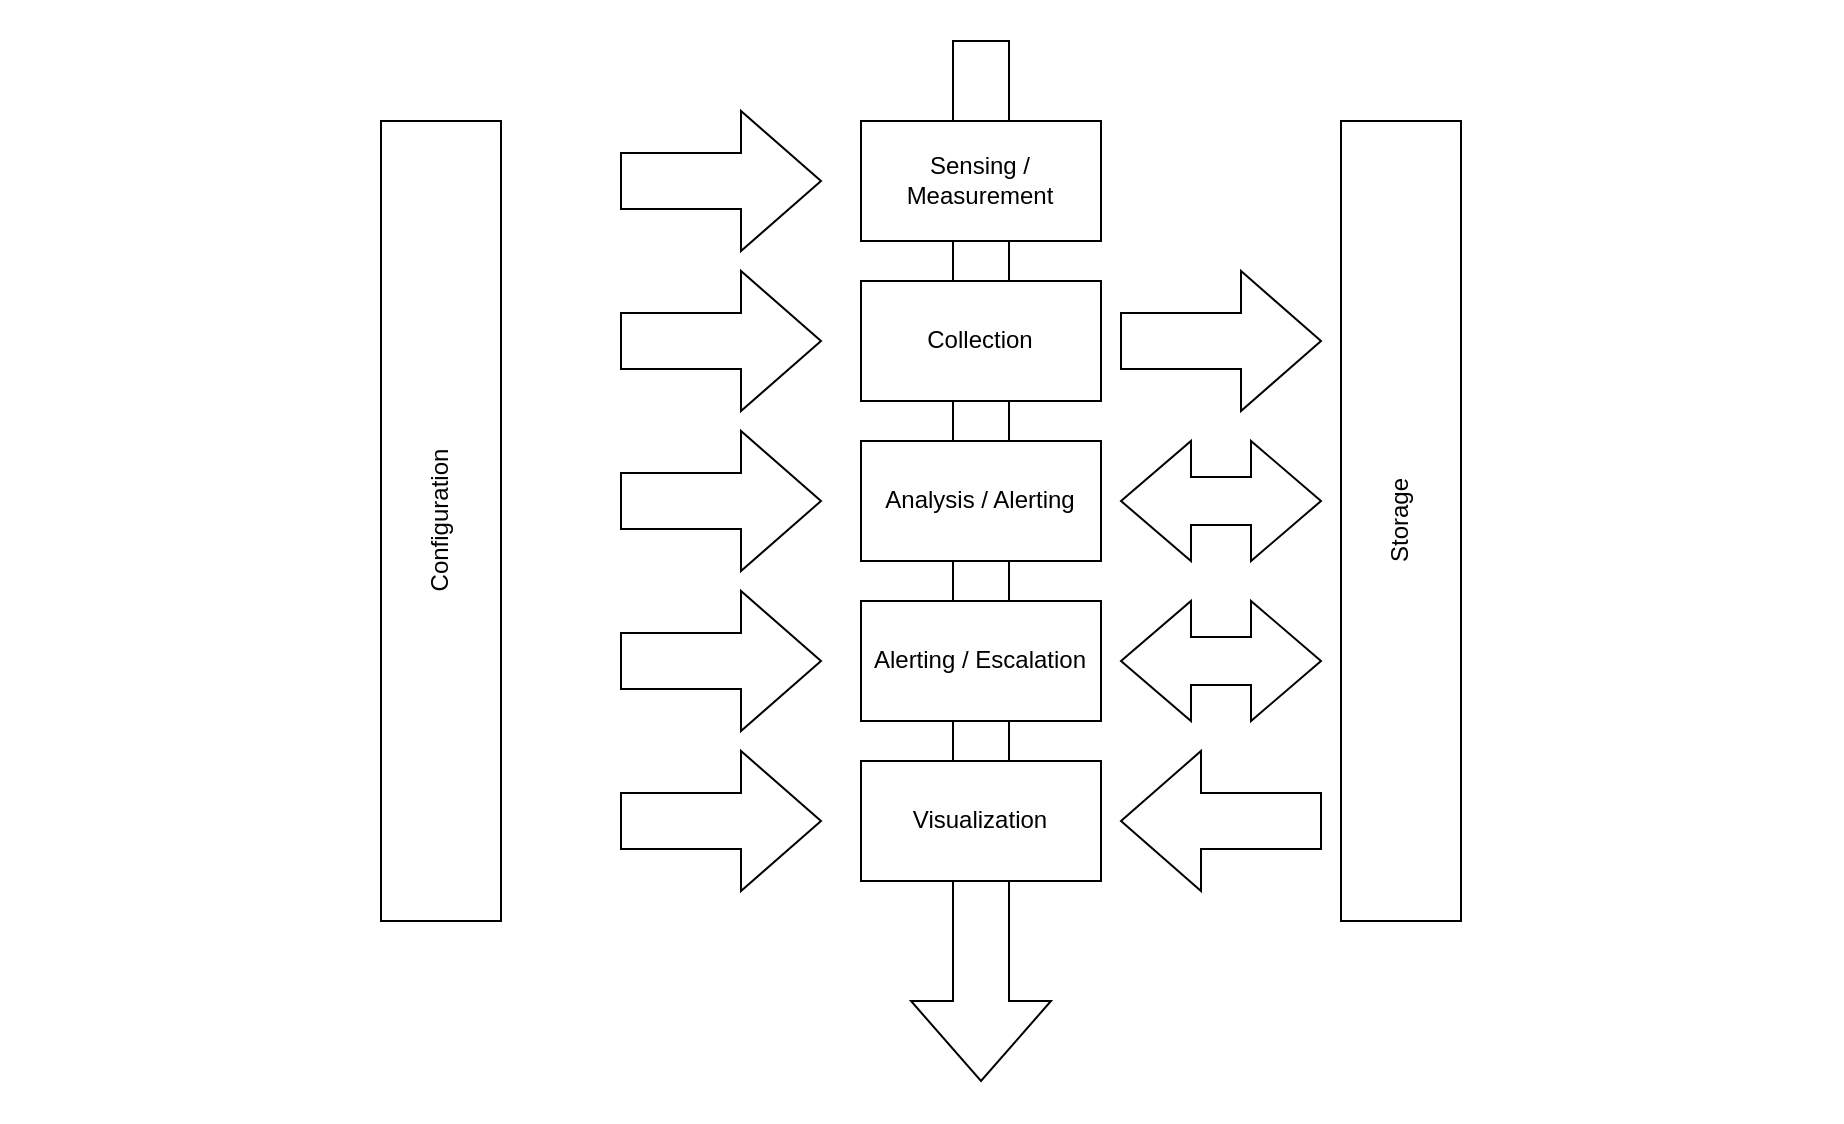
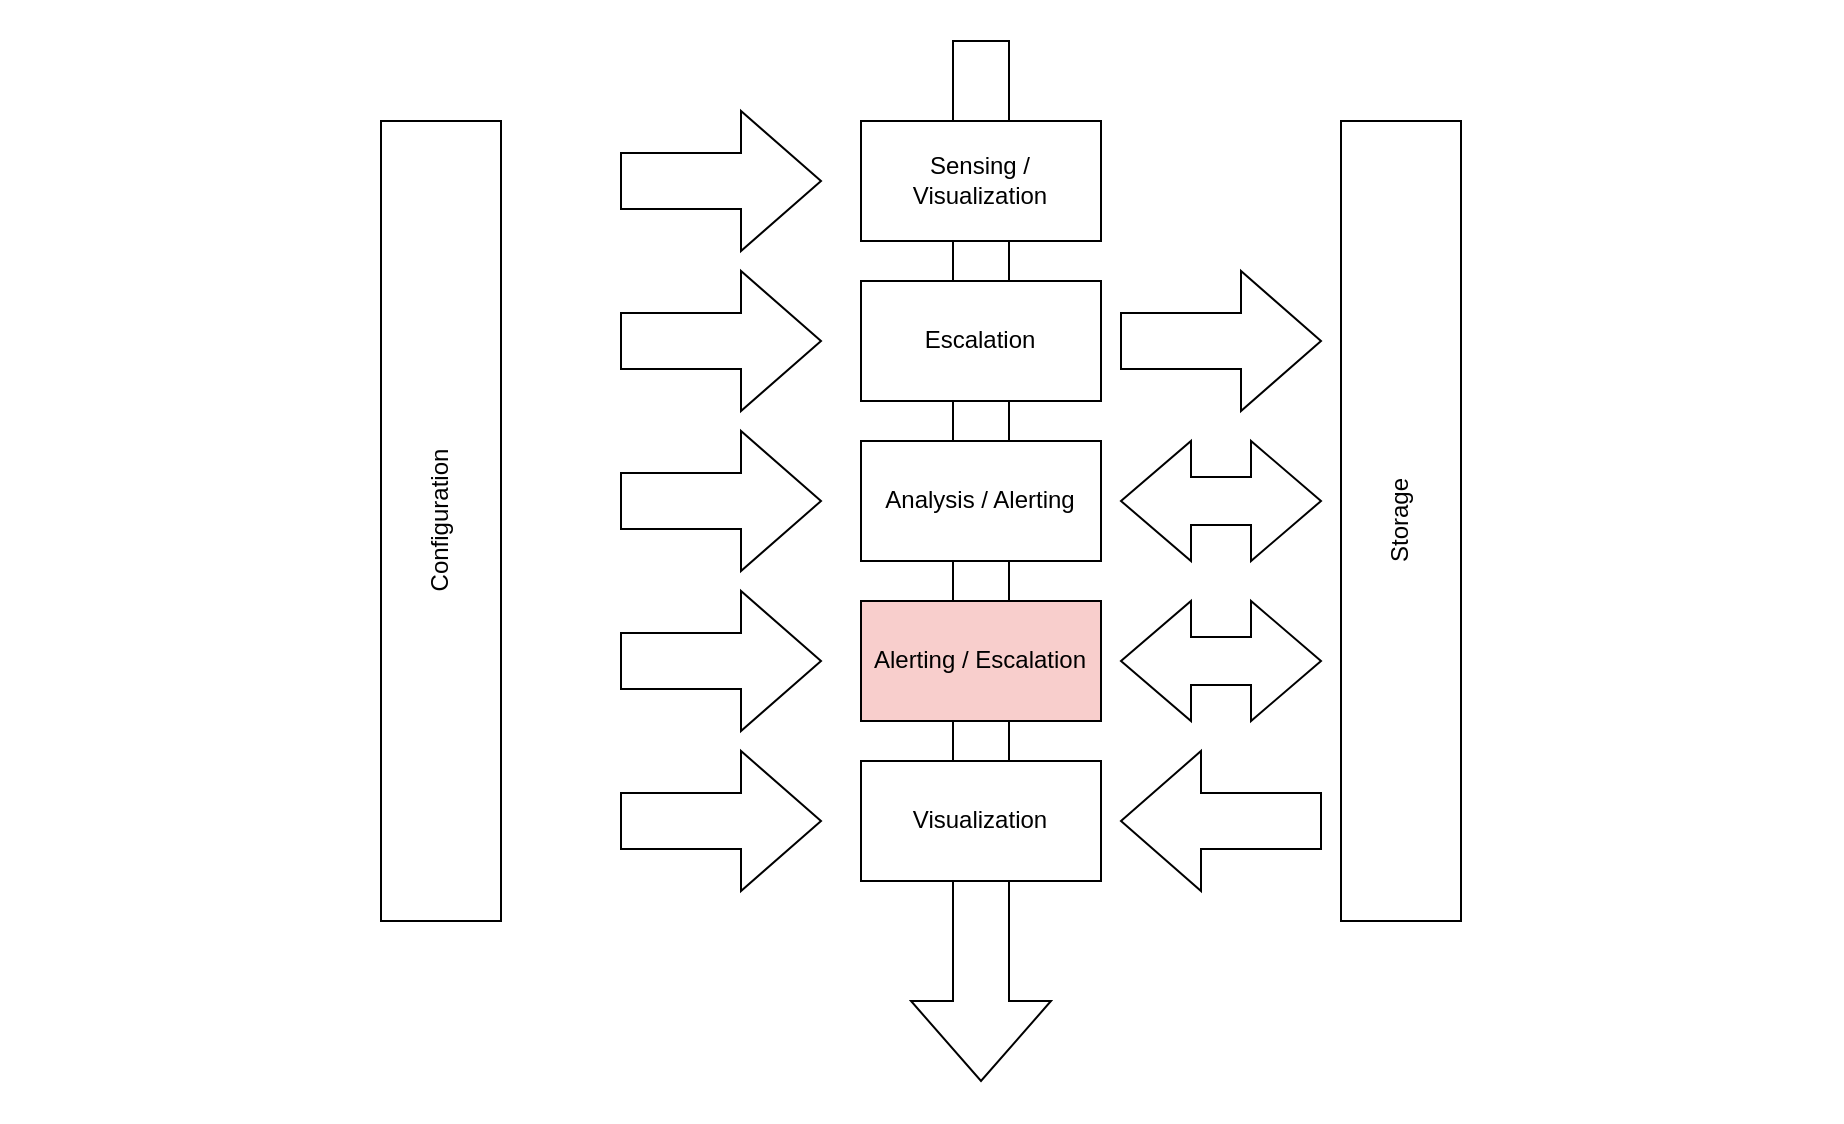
node "Sensing / Measurement": label "Sensing / Measurement" -> "Sensing / Visualization"
node "Collection": label "Collection" -> "Escalation"
node "Alerting / Escalation": fillcolor #ffffff -> #f8cecc
